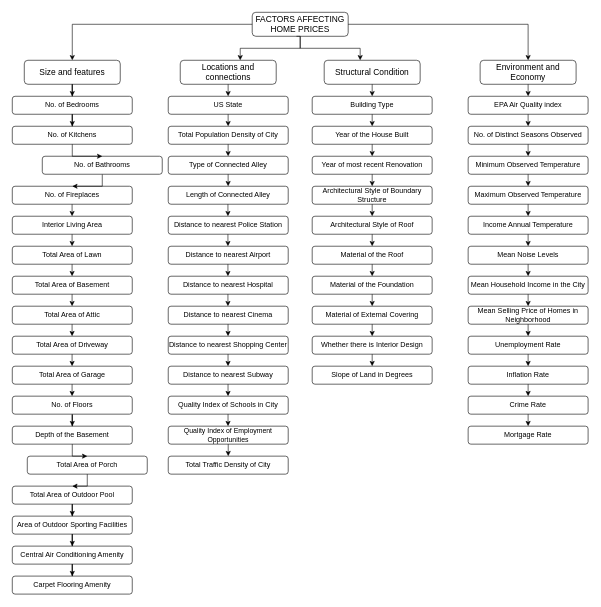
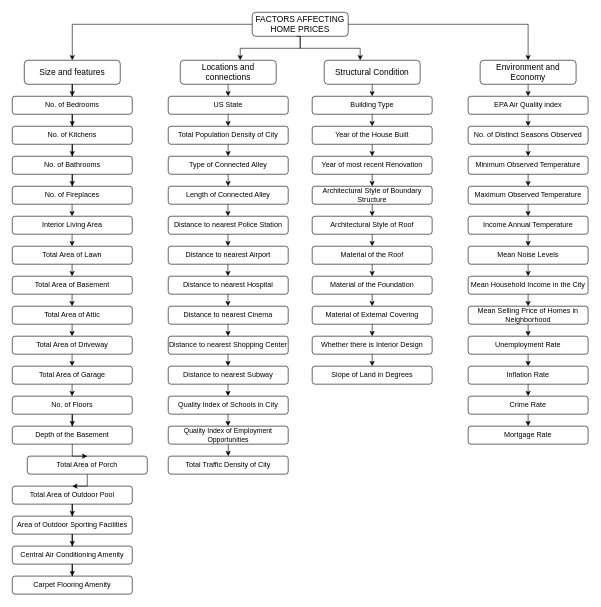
node "No. of Bathrooms": moved (102, 165) -> (72, 165)
